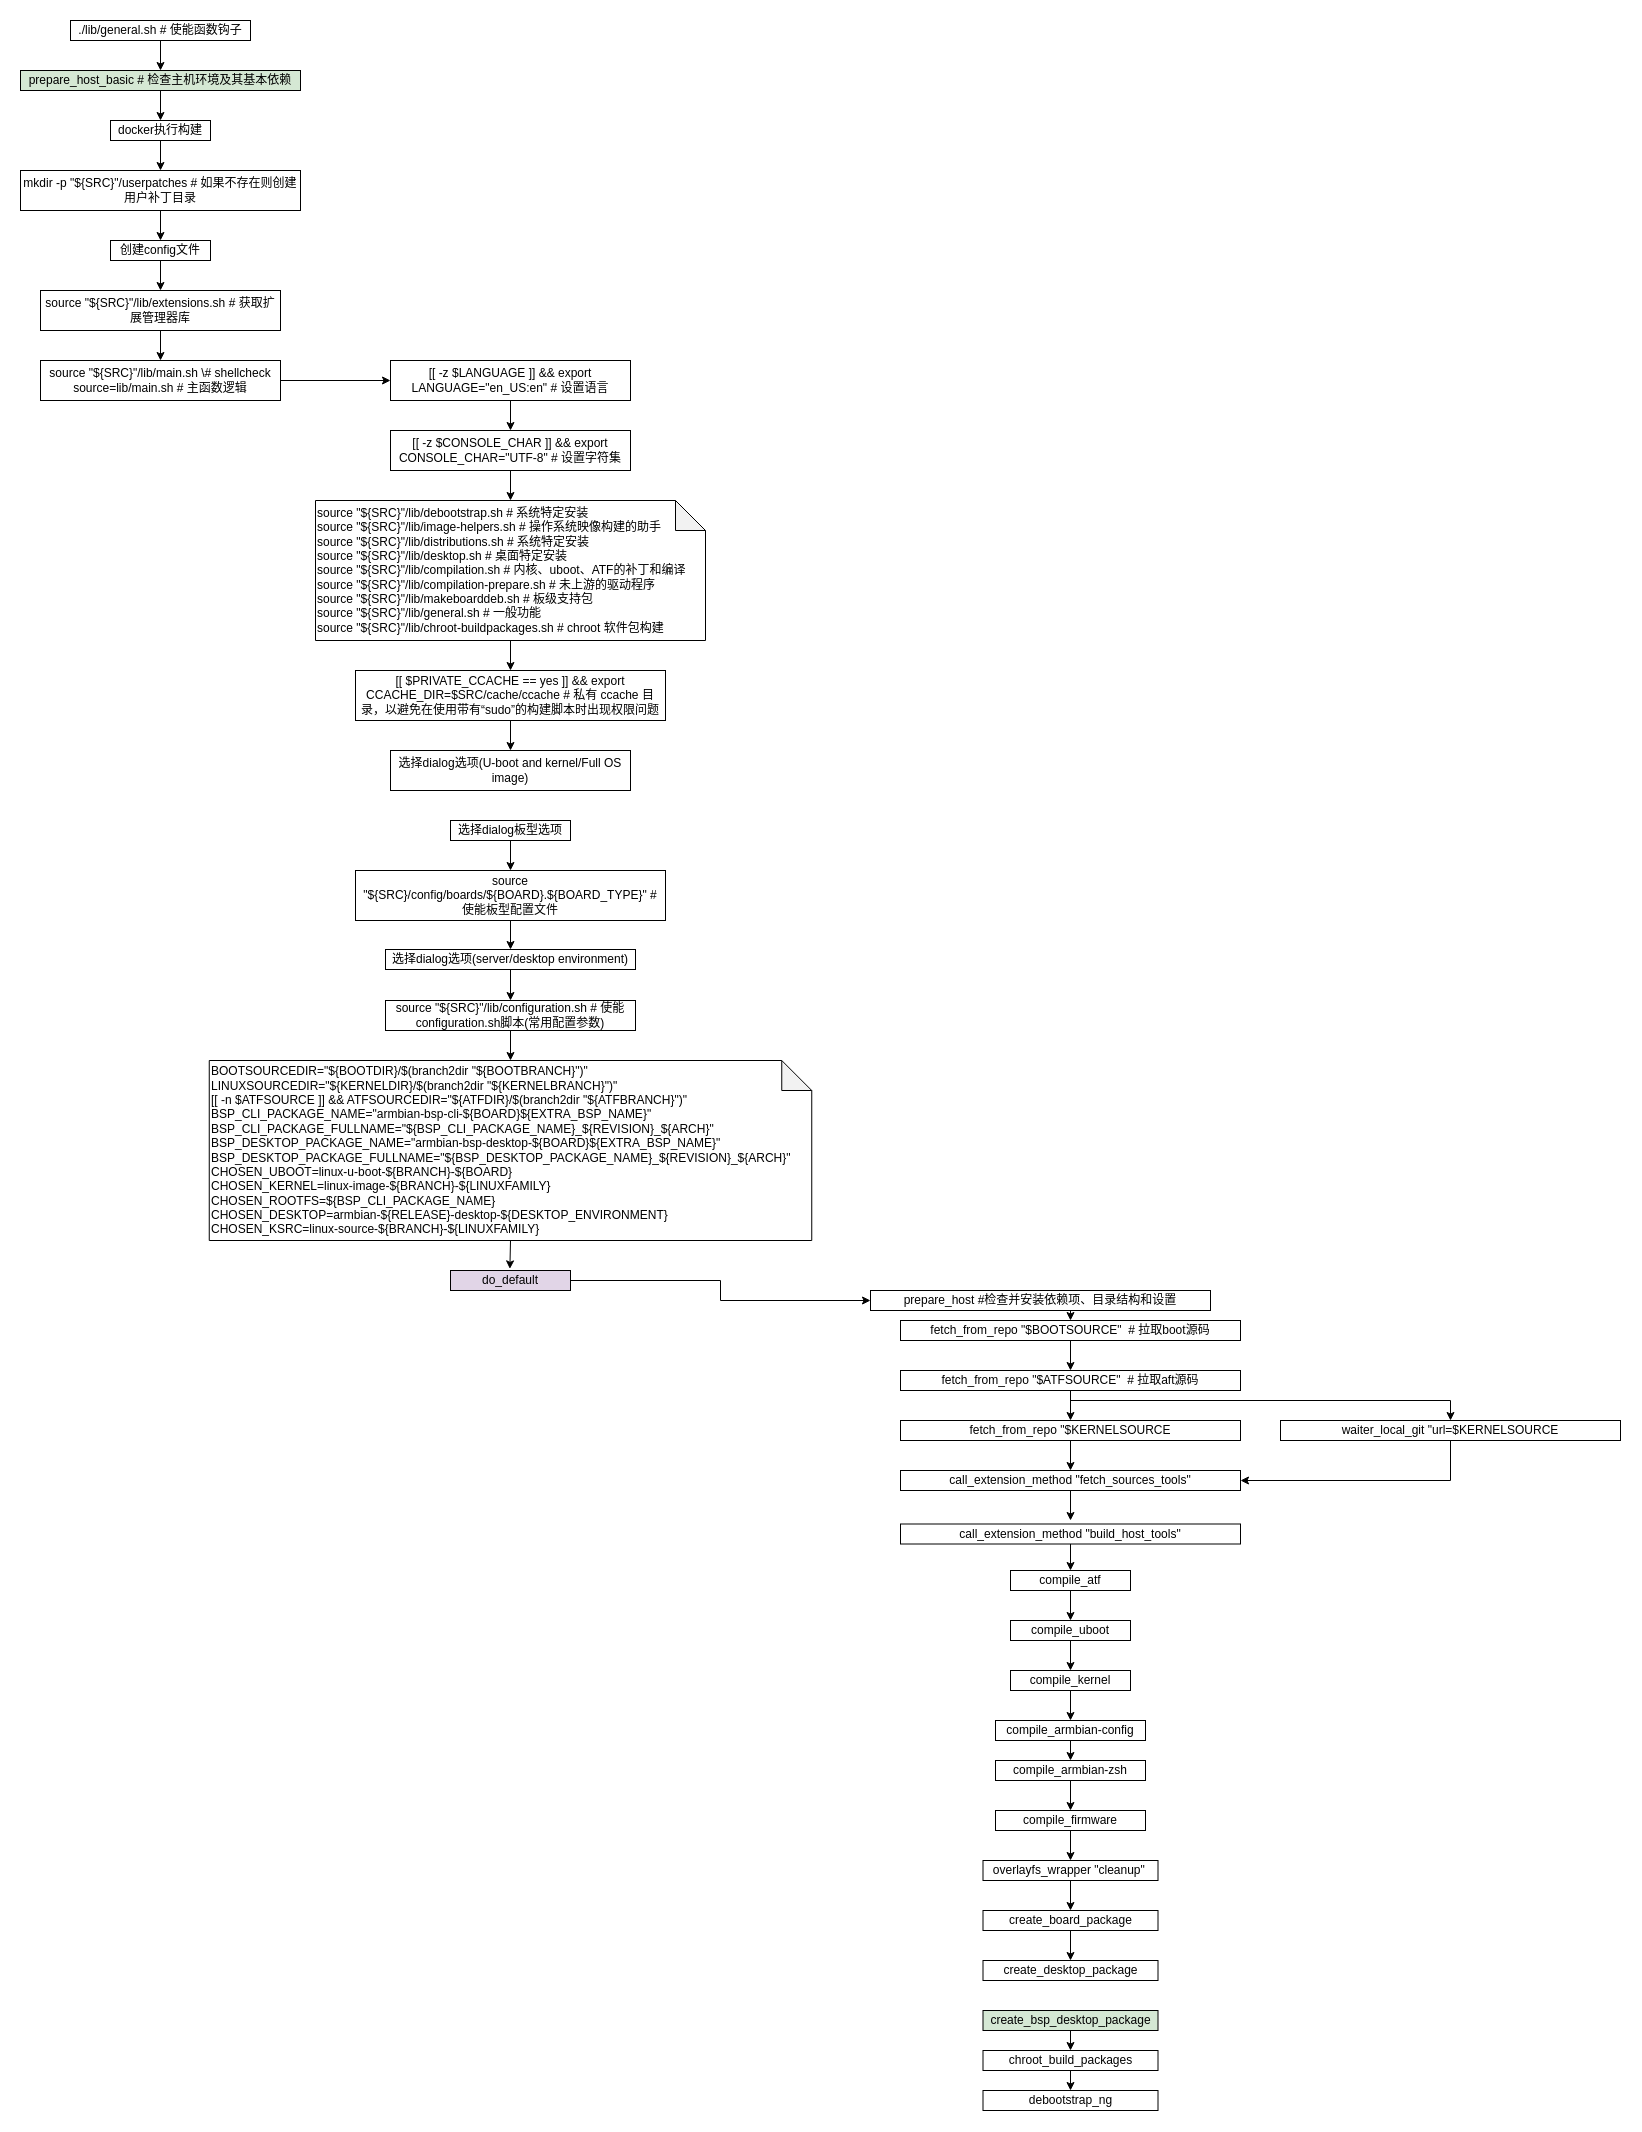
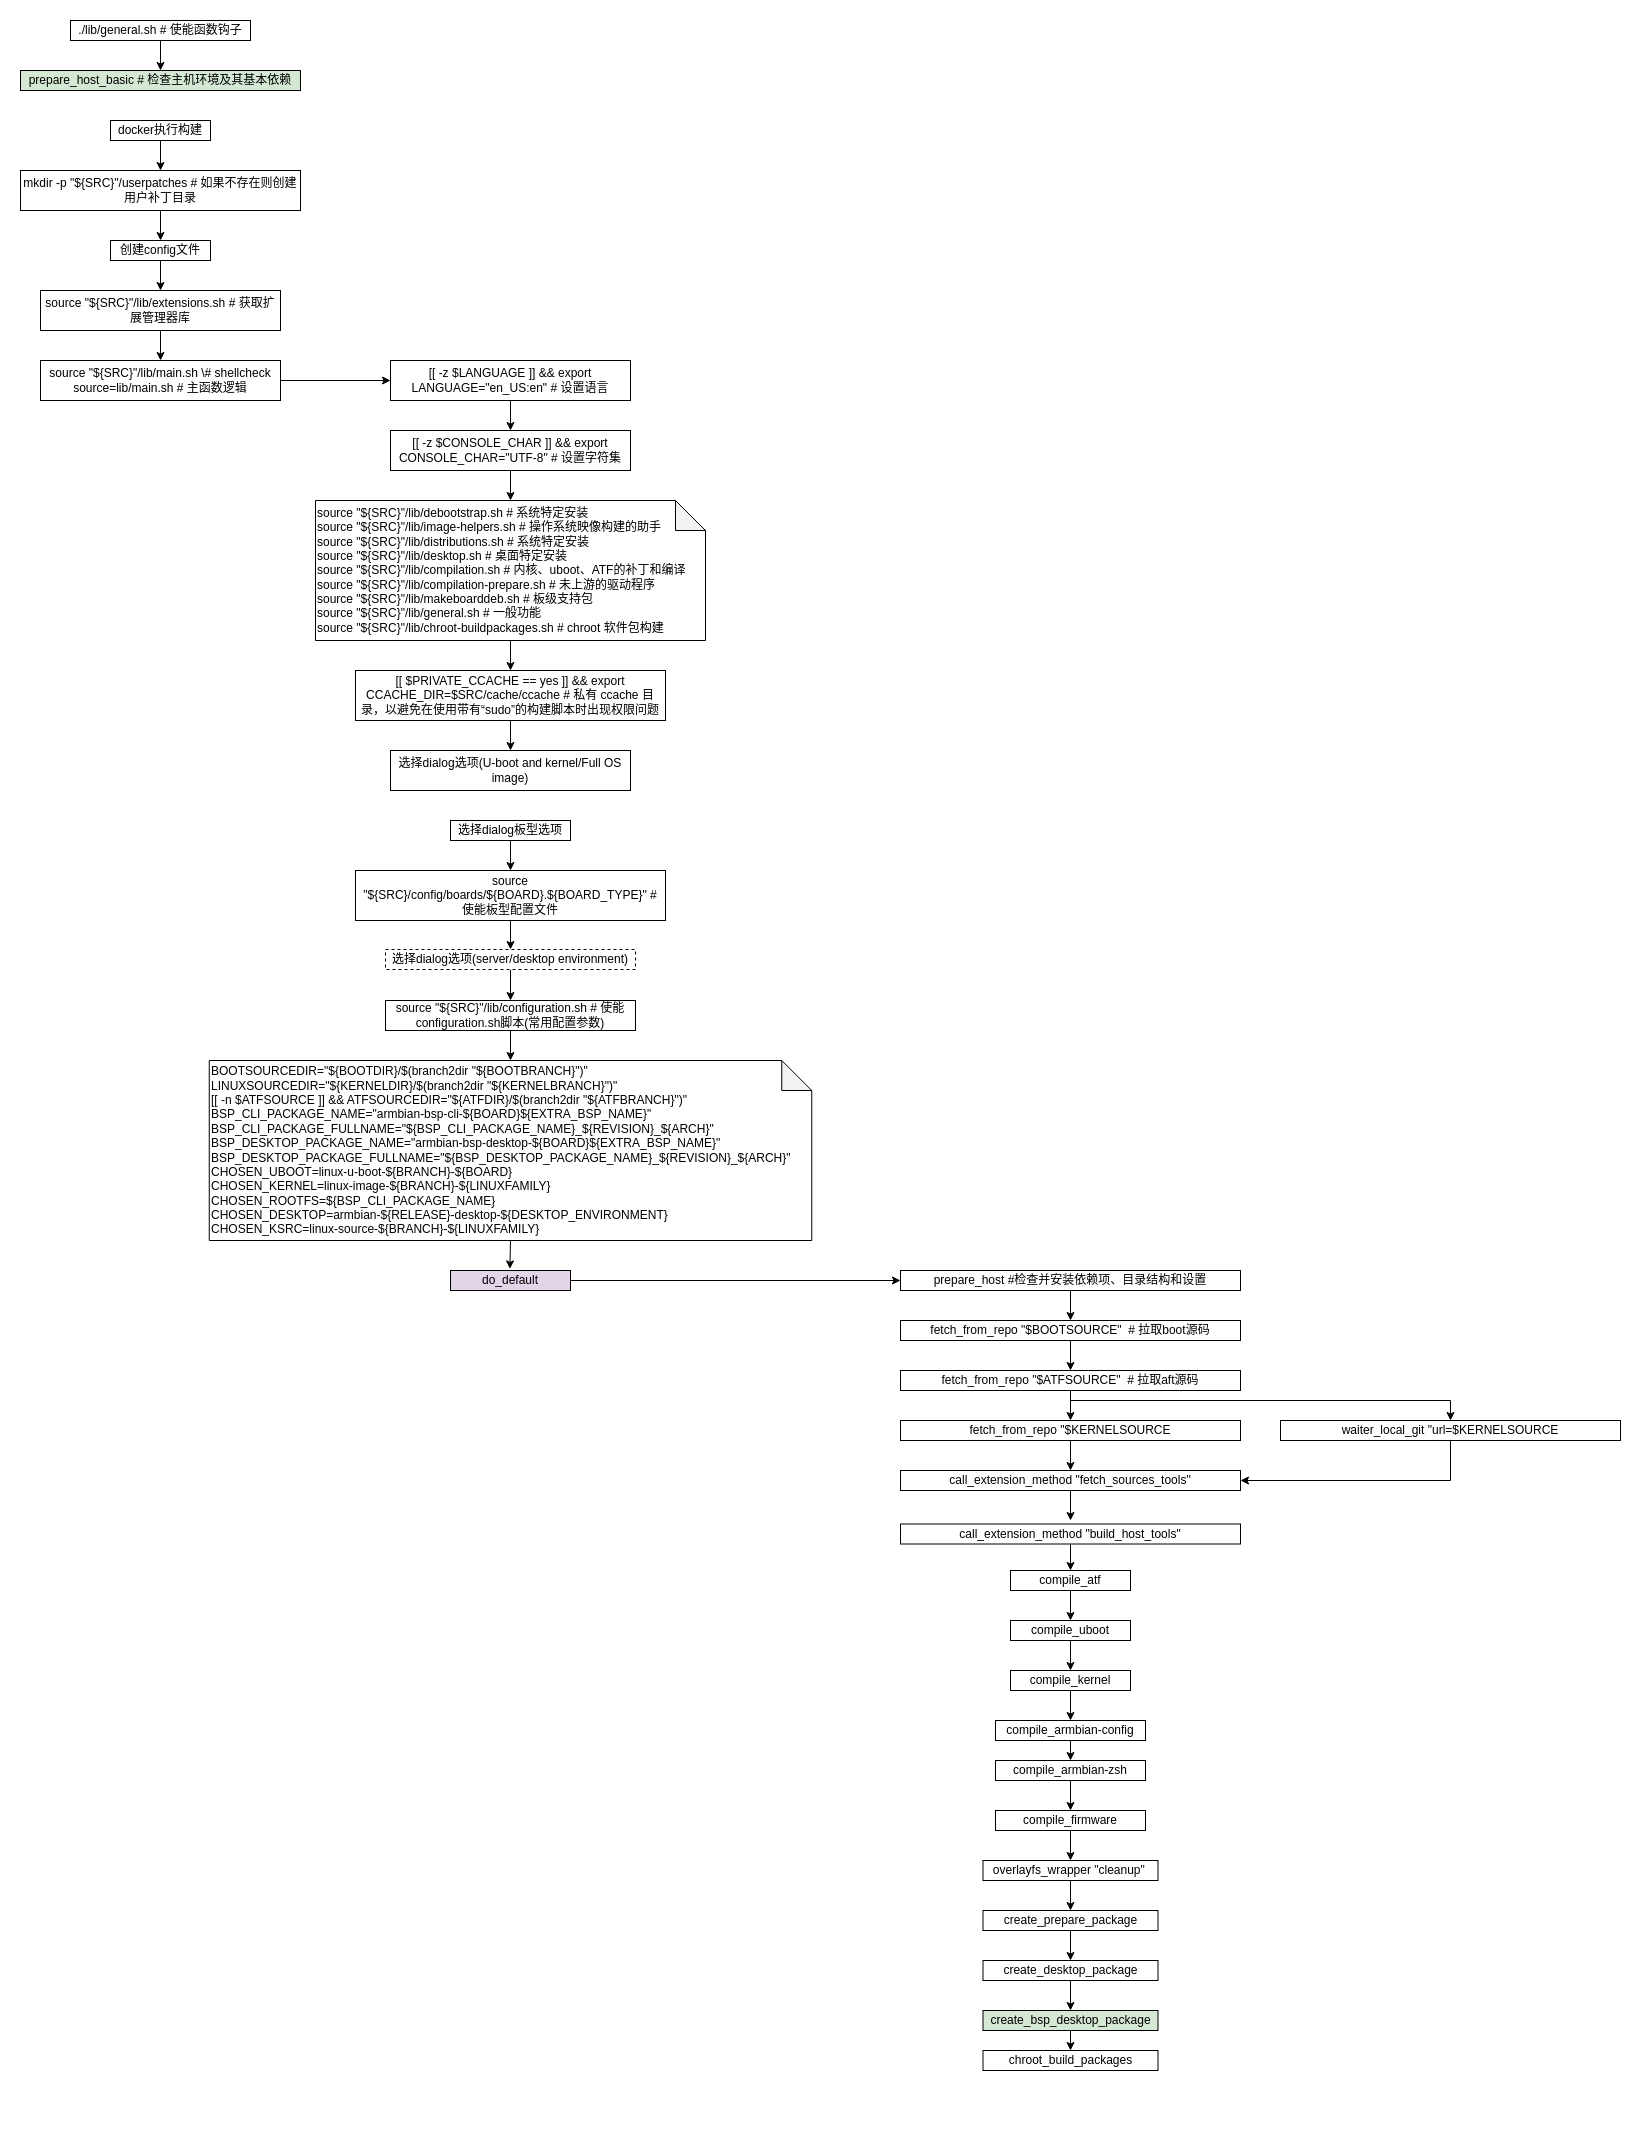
edge "prepare_host_basic # 检查主机环境及其基本依赖" -> "docker执行构建": removed
node "选择dialog选项(server/desktop environment)": style solid -> dashed
node "prepare_host #检查并安装依赖项、目录结构和设置": moved (1041, 1301) -> (1071, 1281)
node "create_board_package": label "create_board_package" -> "create_prepare_package"
edge "create_desktop_package" -> "create_bsp_desktop_package": added
edge "chroot_build_packages" -> "debootstrap_ng": removed
node "debootstrap_ng": removed
